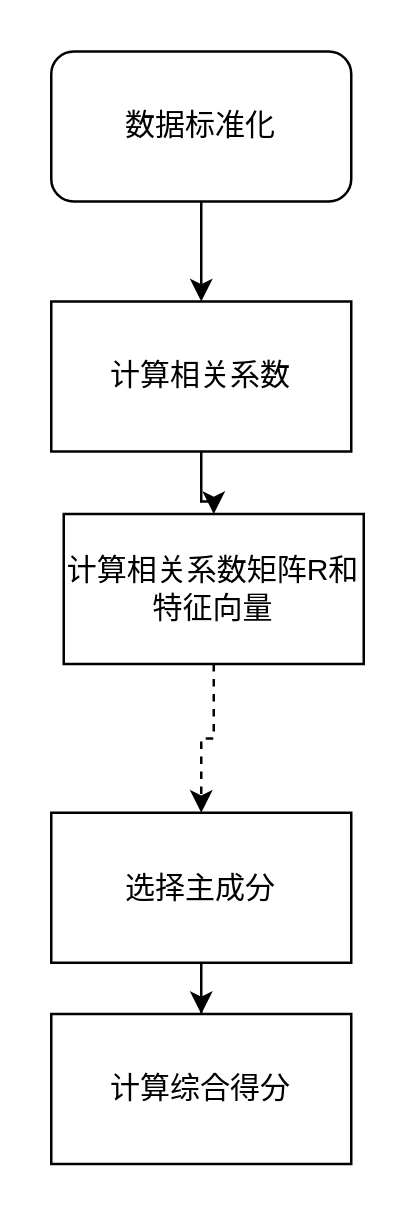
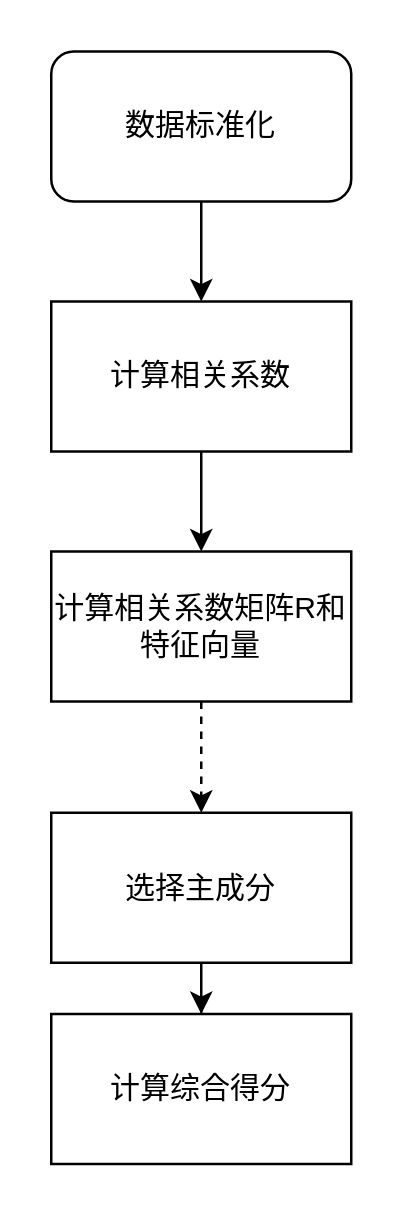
node "计算相关系数矩阵R和特征向量": moved (214, 589) -> (201, 626)
